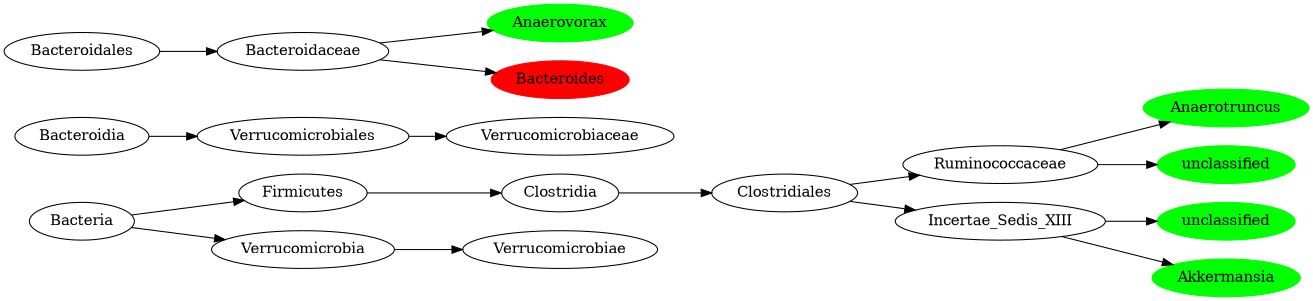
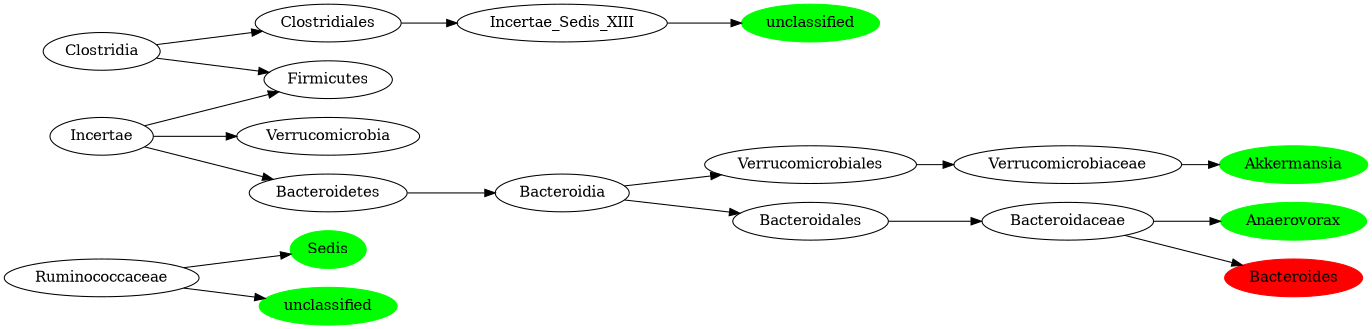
node "Anaerotruncus": label "Anaerotruncus" -> "Sedis"
edge "Clostridiales" -> "Ruminococcaceae": removed
node "Bacteroidetes": added
edge "Firmicutes" -> "Clostridia": reversed
edge "Bacteroidia" -> "Bacteroidales": added
node "Bacteria": label "Bacteria" -> "Incertae"
edge "Incertae_Sedis_XIII" -> "Akkermansia": now "Verrucomicrobiaceae" -> "Akkermansia"
node "Verrucomicrobiae": removed
